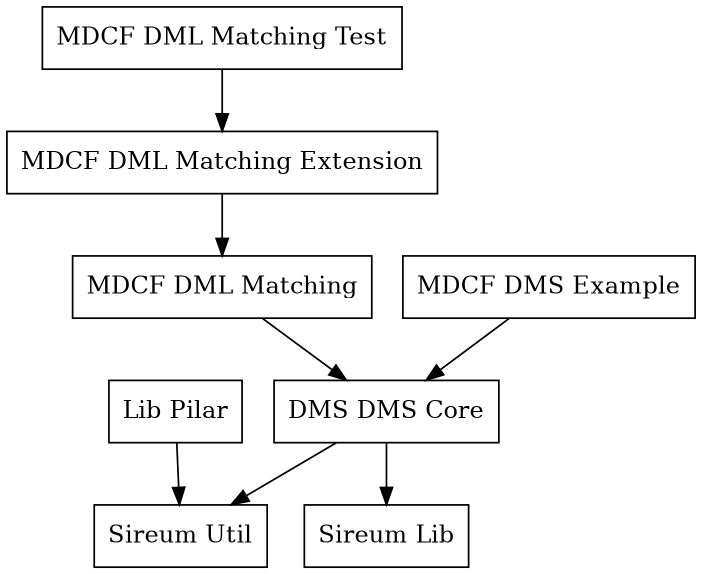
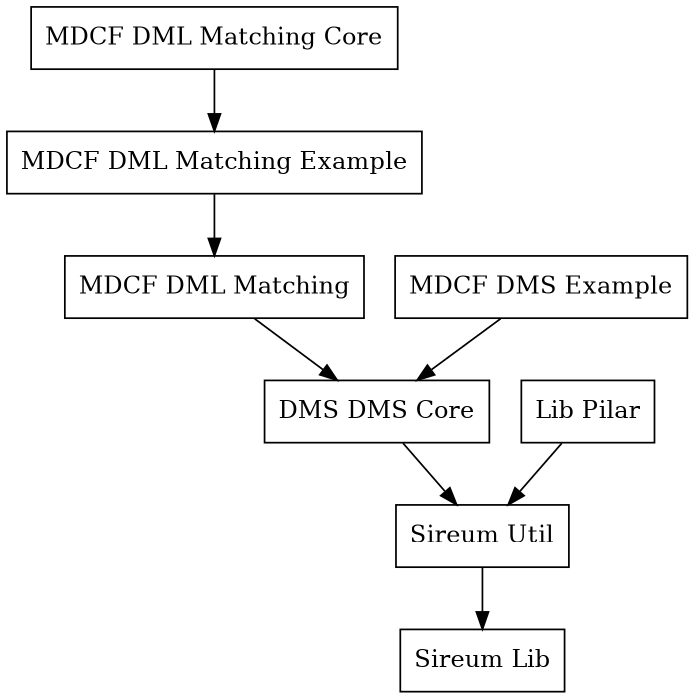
node "MDCF DML Matching Test": label "MDCF DML Matching Test" -> "MDCF DML Matching Core"
node "MDCF DML Matching Extension": label "MDCF DML Matching Extension" -> "MDCF DML Matching Example"
edge "DMS DMS Core" -> "Sireum Lib": now "Sireum Util" -> "Sireum Lib"
